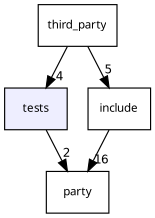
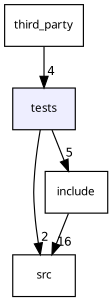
edge "third_party" -> "include": now "tests" -> "include"
node "party": label "party" -> "src"
